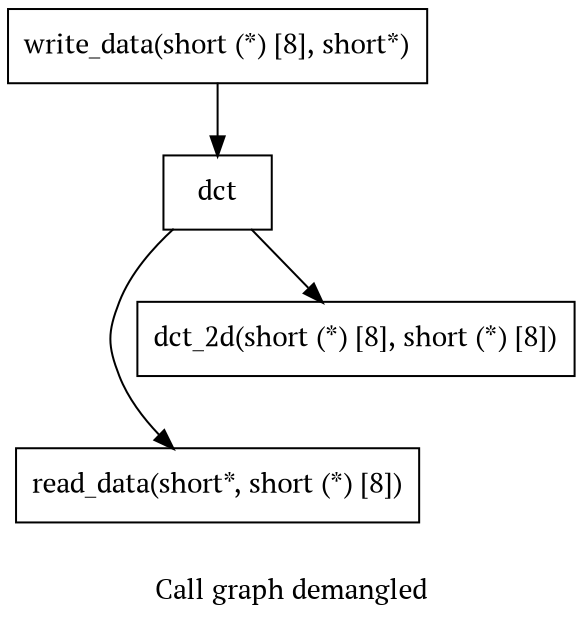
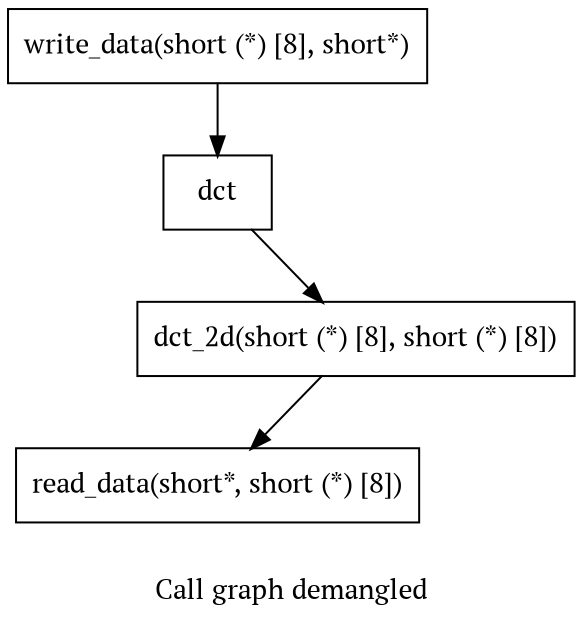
edge "dct" -> "read_data(short*, short (*) [8])": now "dct_2d(short (*) [8], short (*) [8])" -> "read_data(short*, short (*) [8])"
